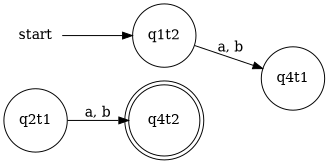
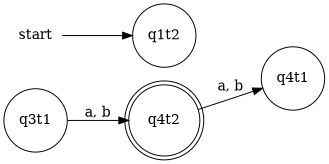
edge "q1t2" -> "q4t1": now "q4t2" -> "q4t1"
node "q2t1": label "q2t1" -> "q3t1"
